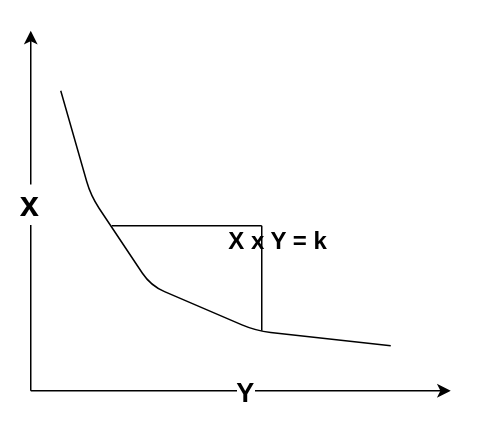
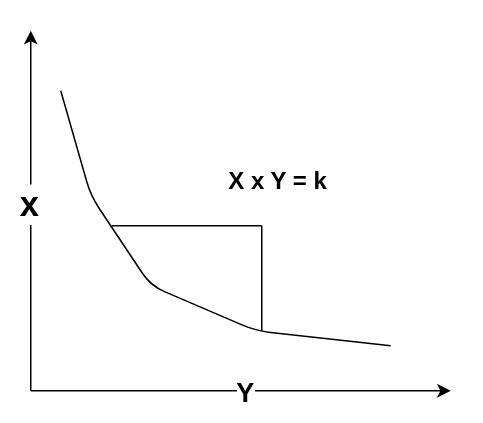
node "X x Y = k": moved (278, 241) -> (278, 181)
